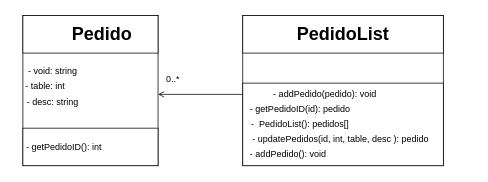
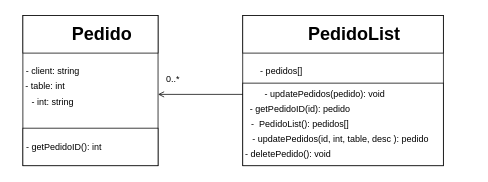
node "PedidoList": moved (343, 34) -> (354, 34)
node "- void: string": label "- void: string" -> "- client: string"
node "- pedidos[]": added
node "- addPedido(pedido): void": label "- addPedido(pedido): void" -> "- updatePedidos(pedido): void"
node "- desc: string": label "- desc: string" -> "- int: string"
node "- addPedido(): void": label "- addPedido(): void" -> "- deletePedido(): void"
